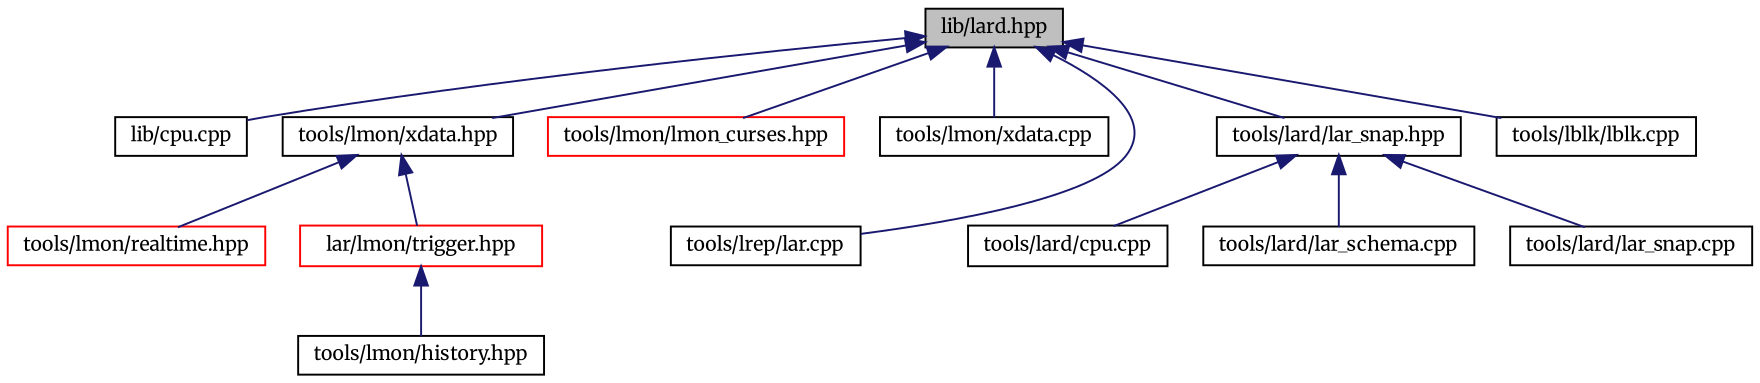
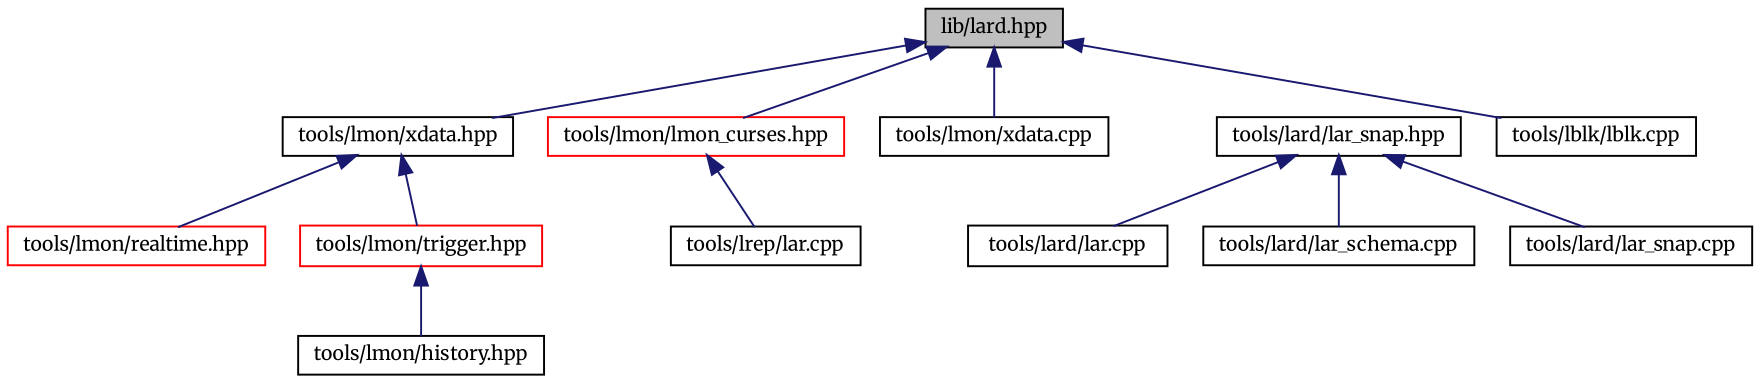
edge "tools/lard/lar_snap.hpp" -> "lib/lard.hpp": removed
node "lib/cpu.cpp": removed
edge "tools/lrep/lar.cpp" -> "lib/lard.hpp": now "tools/lrep/lar.cpp" -> "tools/lmon/lmon_curses.hpp"
node "lar/lmon/trigger.hpp": label "lar/lmon/trigger.hpp" -> "tools/lmon/trigger.hpp"
node "tools/lard/cpu.cpp": label "tools/lard/cpu.cpp" -> "tools/lard/lar.cpp"
